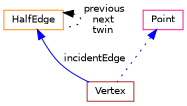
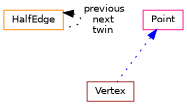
edge "Vertex" -> "HalfEdge": removed, label "incidentEdge"
